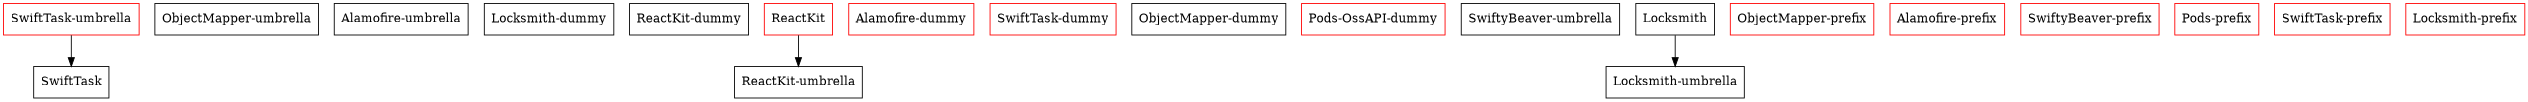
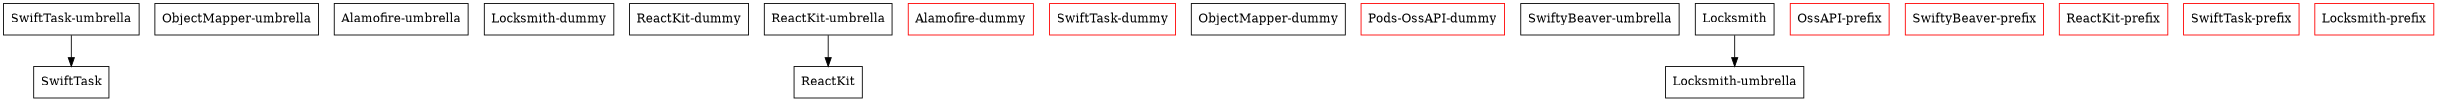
node "SwiftTask-umbrella": color red -> black
node "ReactKit": color red -> black
node "ObjectMapper-prefix": removed
node "Alamofire-prefix": label "Alamofire-prefix" -> "OssAPI-prefix"
node "Pods-prefix": label "Pods-prefix" -> "ReactKit-prefix"
edge "ReactKit" -> "ReactKit-umbrella": reversed
